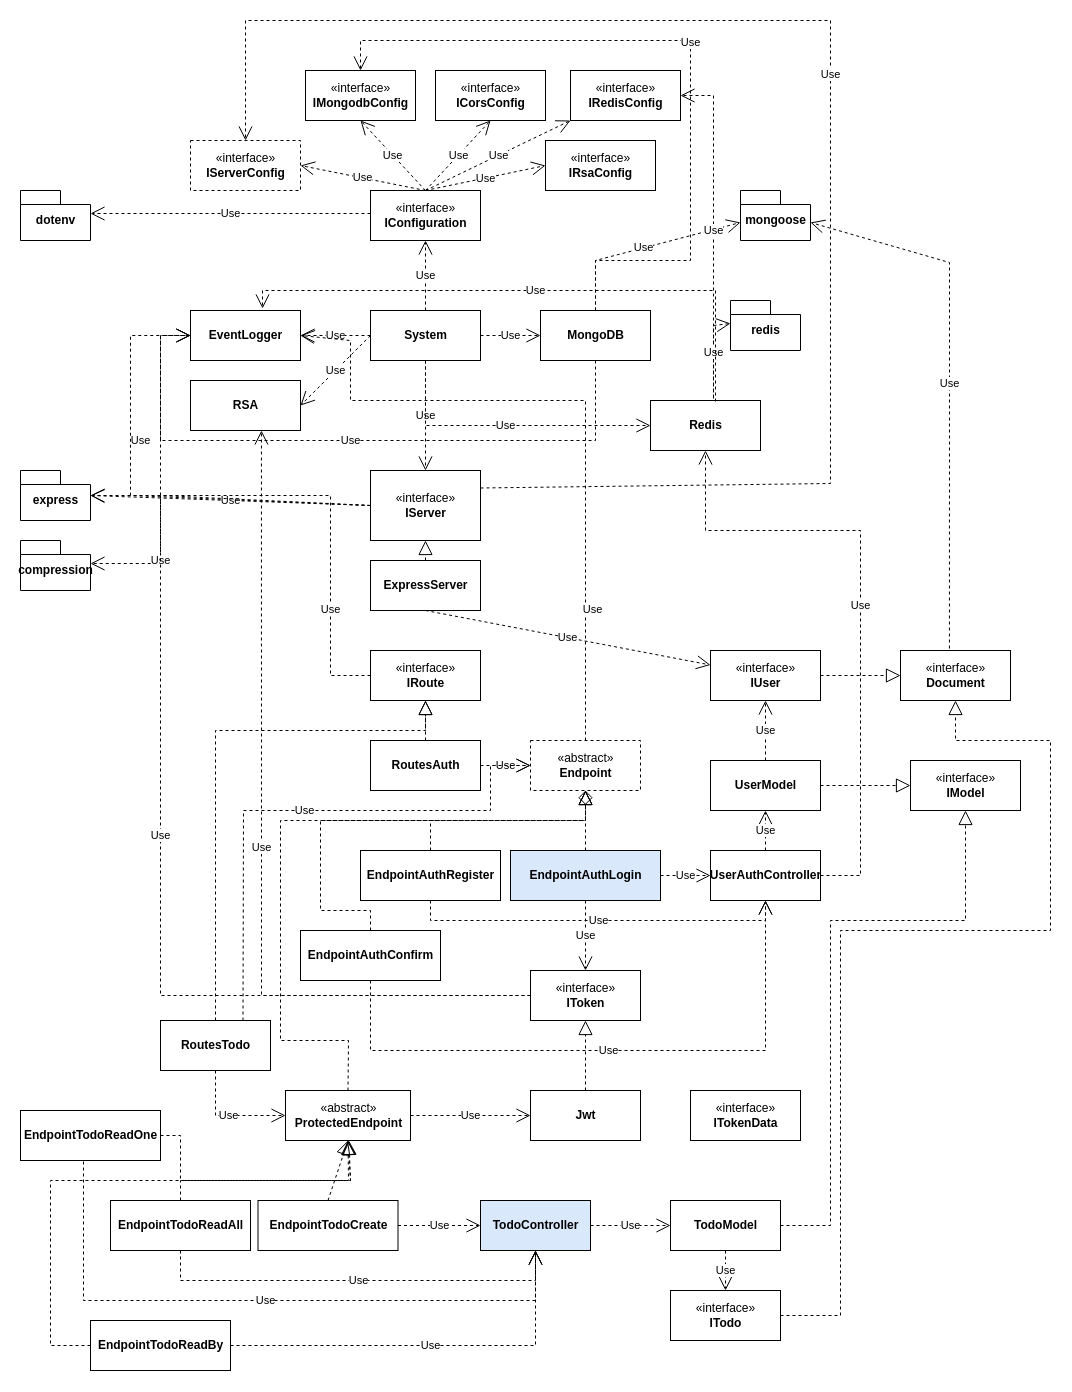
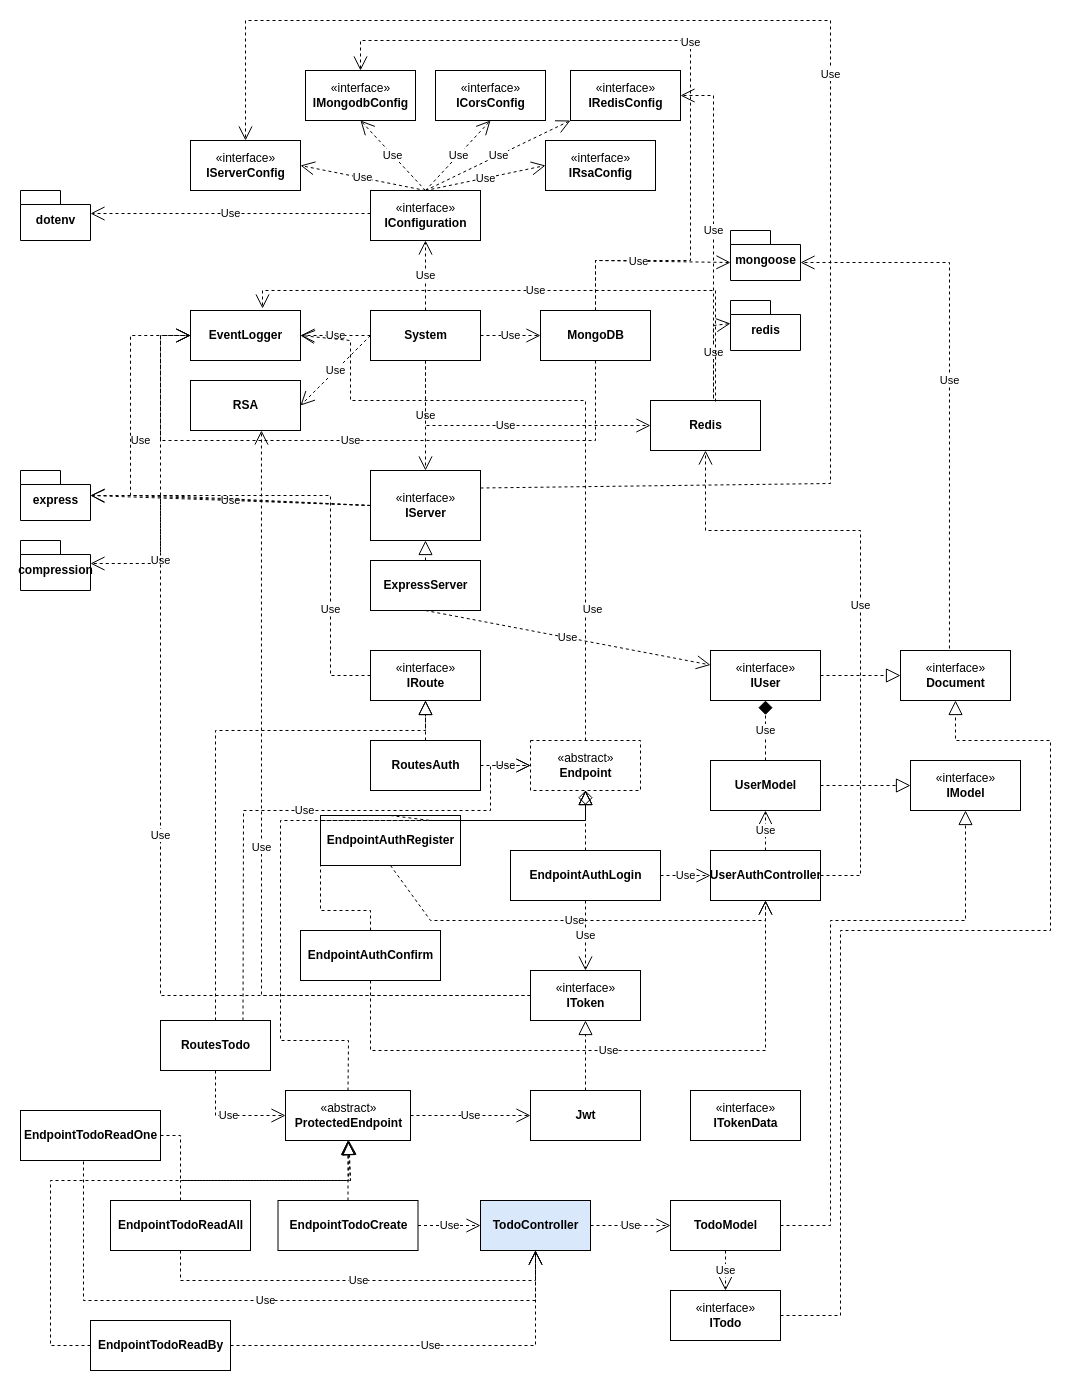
node "«interface» IServerConfig": style dashed -> solid
node "mongoose": moved (776, 216) -> (766, 256)
edge "UserModel" -> "«interface» IUser": arrowhead open -> diamond
node "EndpointAuthRegister": moved (431, 876) -> (391, 841)
node "EndpointAuthLogin": fillcolor #dae8fc -> #ffffff
node "EndpointTodoCreate": moved (328, 1226) -> (348, 1226)
